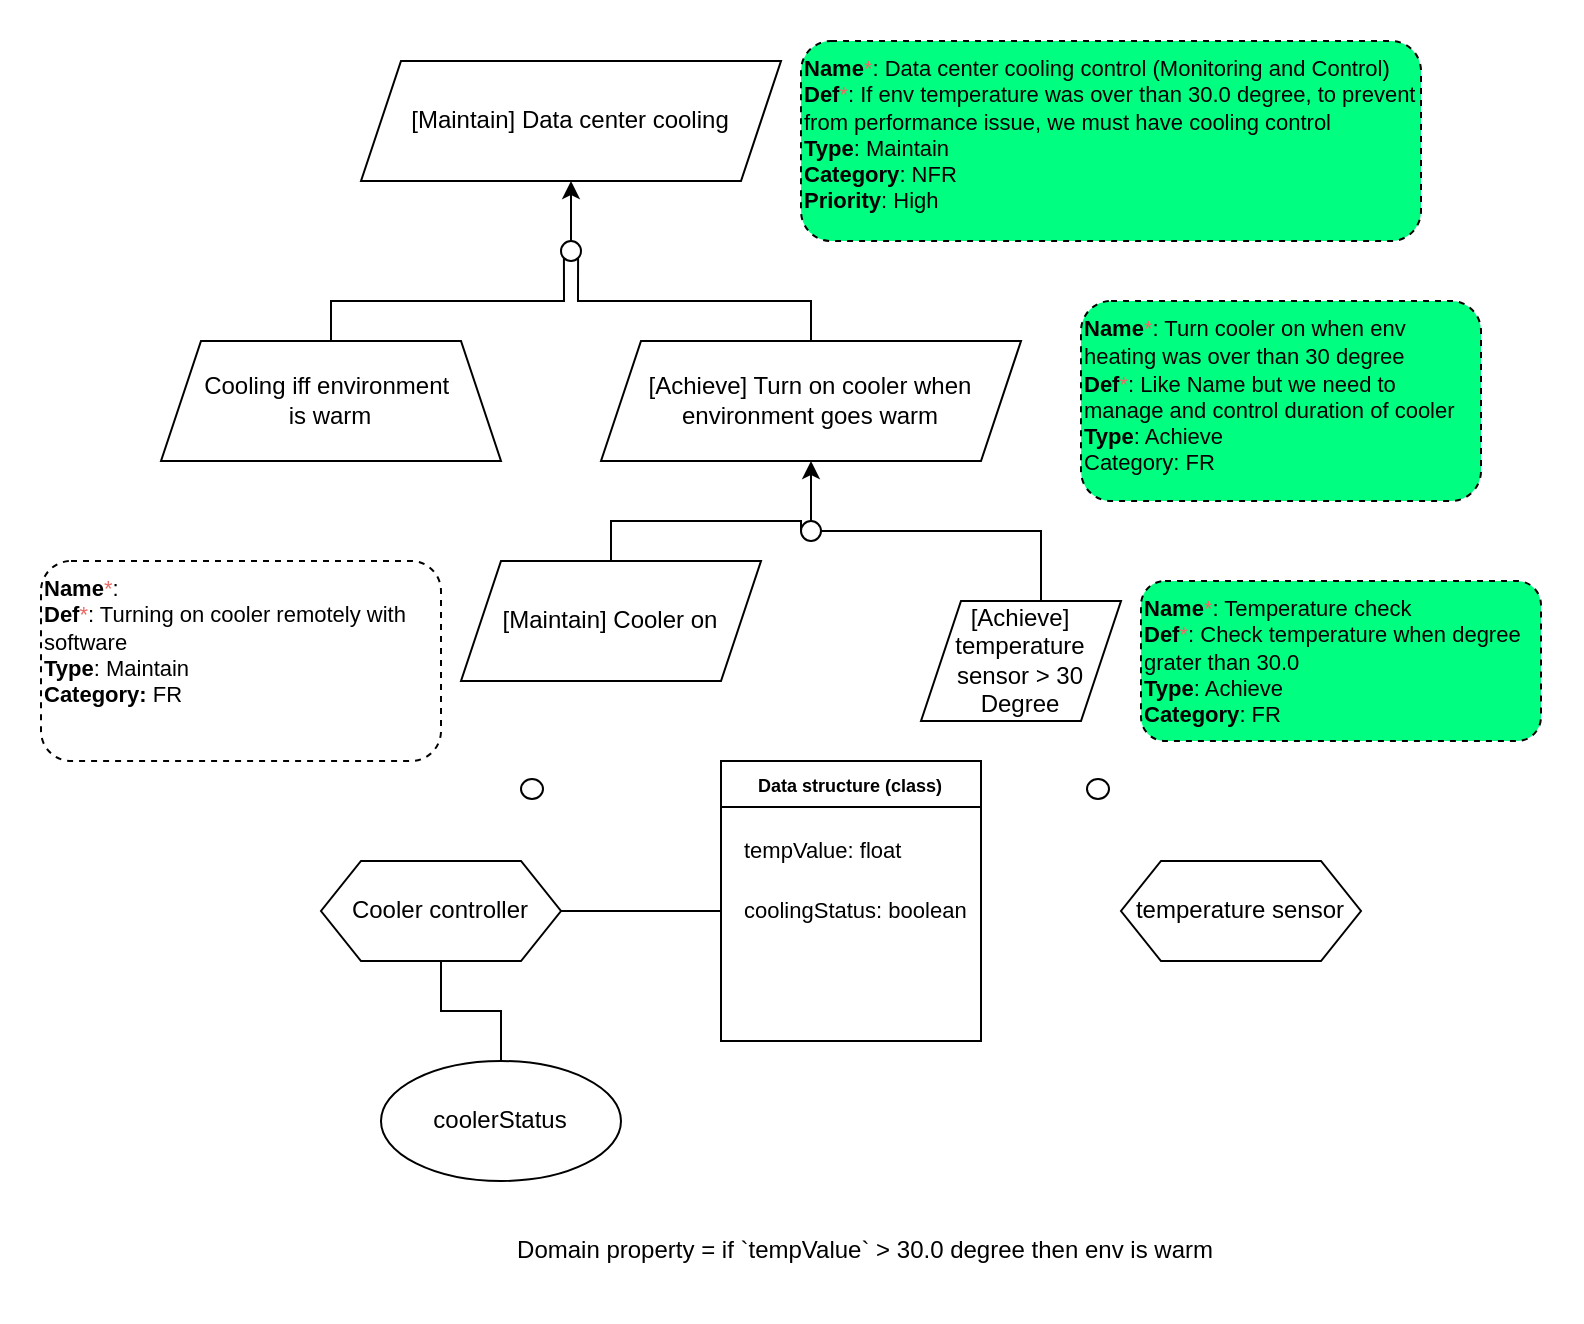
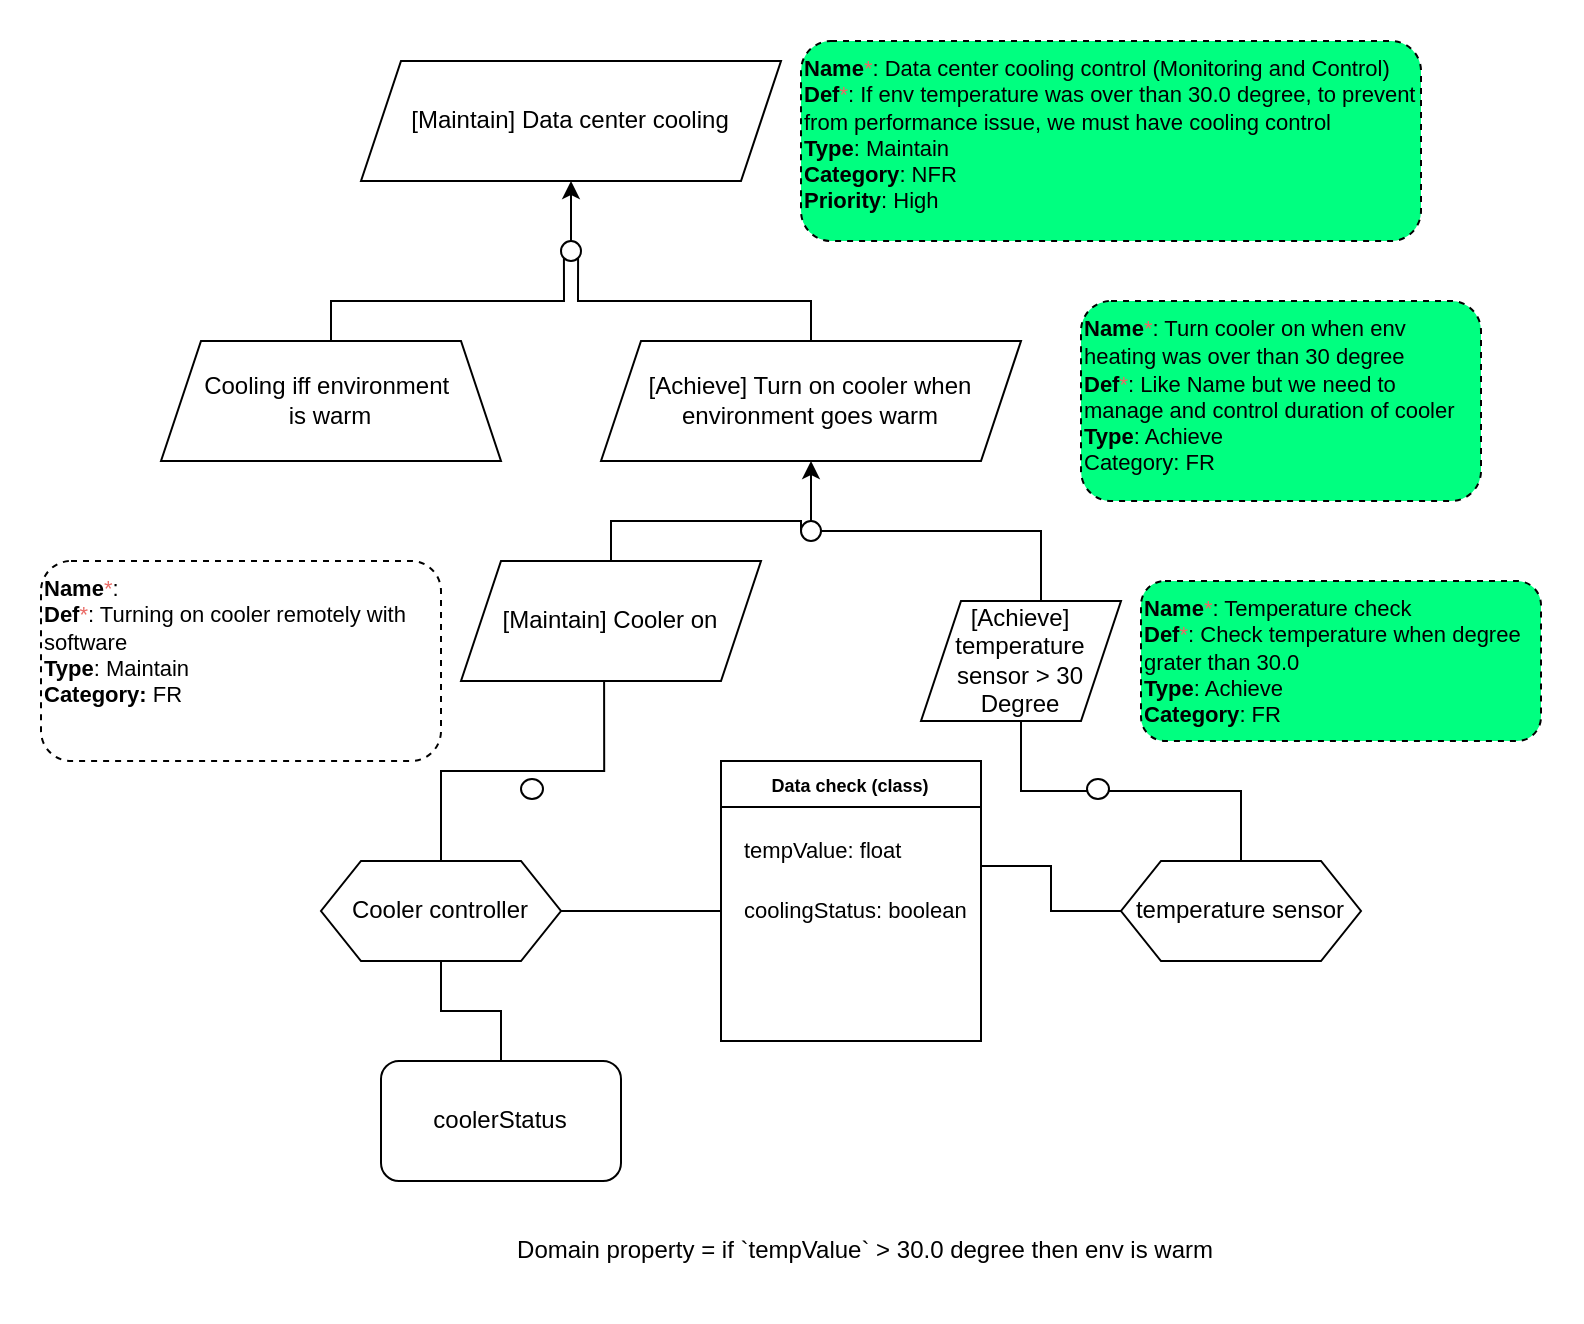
edge "[Maintain] Cooler on" -- "Cooler controller": added
node "Data structure (class)": label "Data structure (class)" -> "Data check (class)"
edge "[Achieve] temperature sensor > 30 Degree" -- "temperature sensor": added
edge "tempValue: float" -- "temperature sensor": added
node "coolerStatus": shape ellipse -> rounded rectangle
